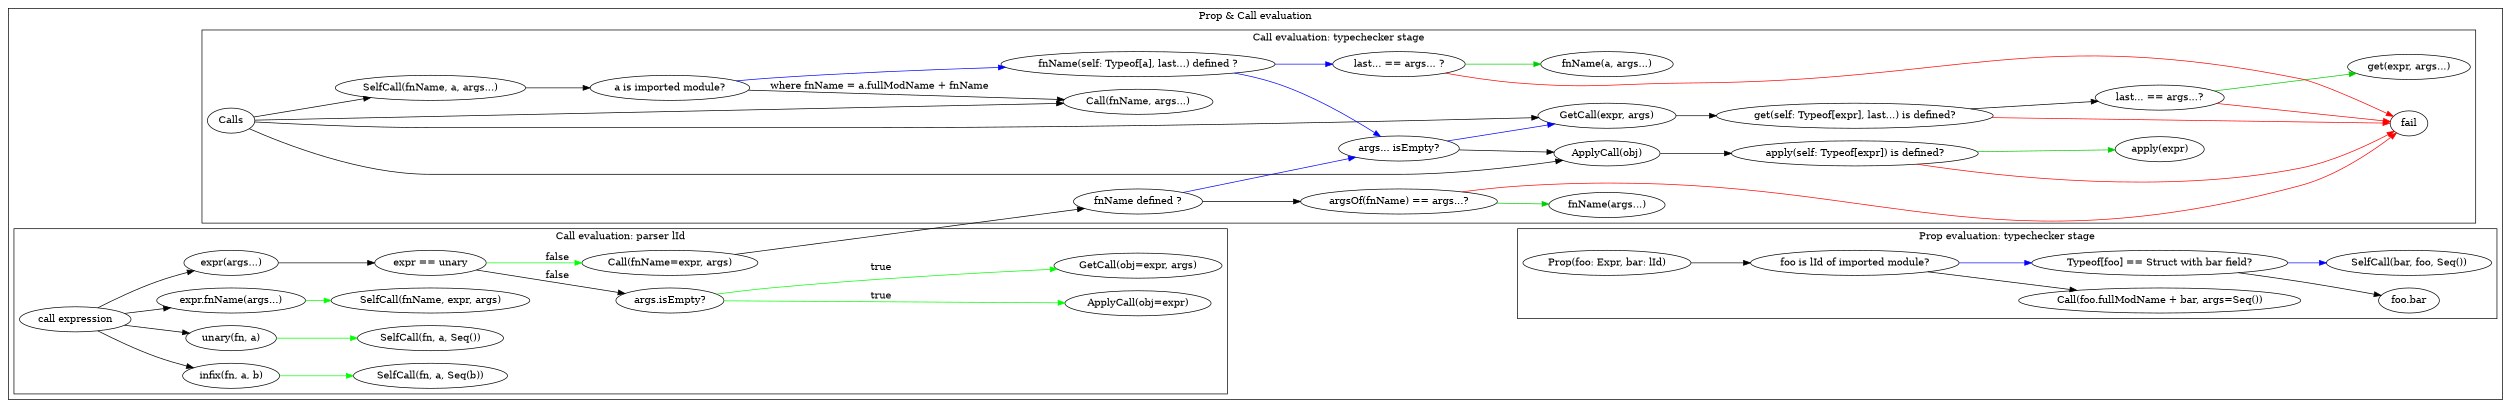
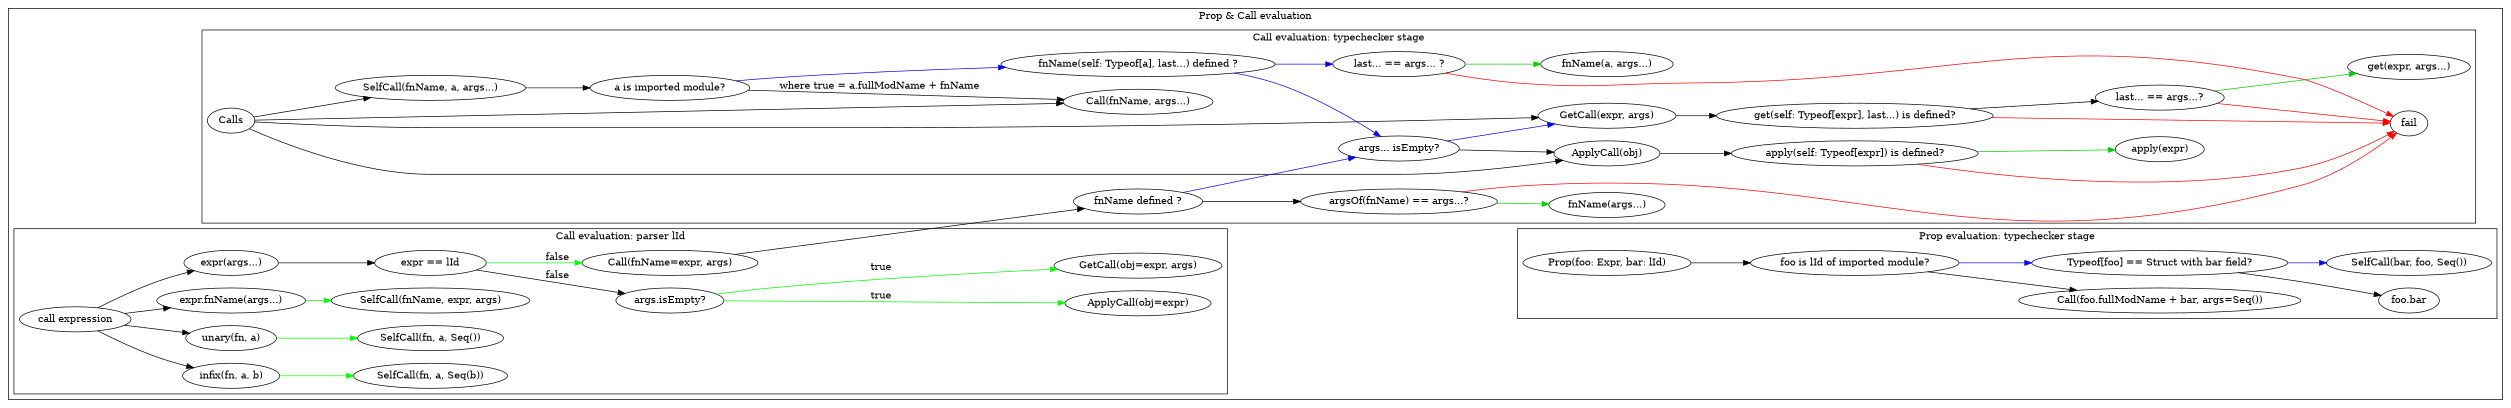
edge "a is imported module?" -> "Call(fnName, args...)": label "where fnName = a.fullModName + fnName" -> "where true = a.fullModName + fnName"
node "expr == unary": label "expr == unary" -> "expr == lId"
